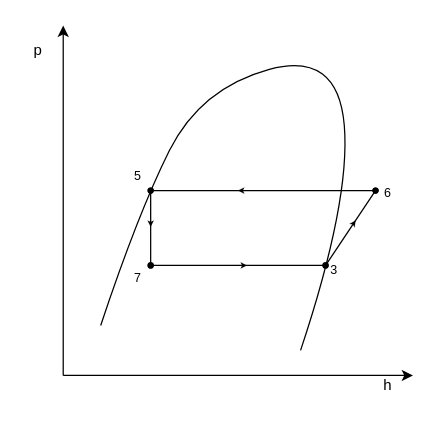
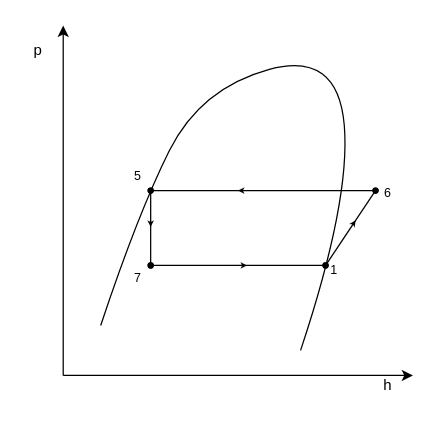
node "3": label "3" -> "1"
